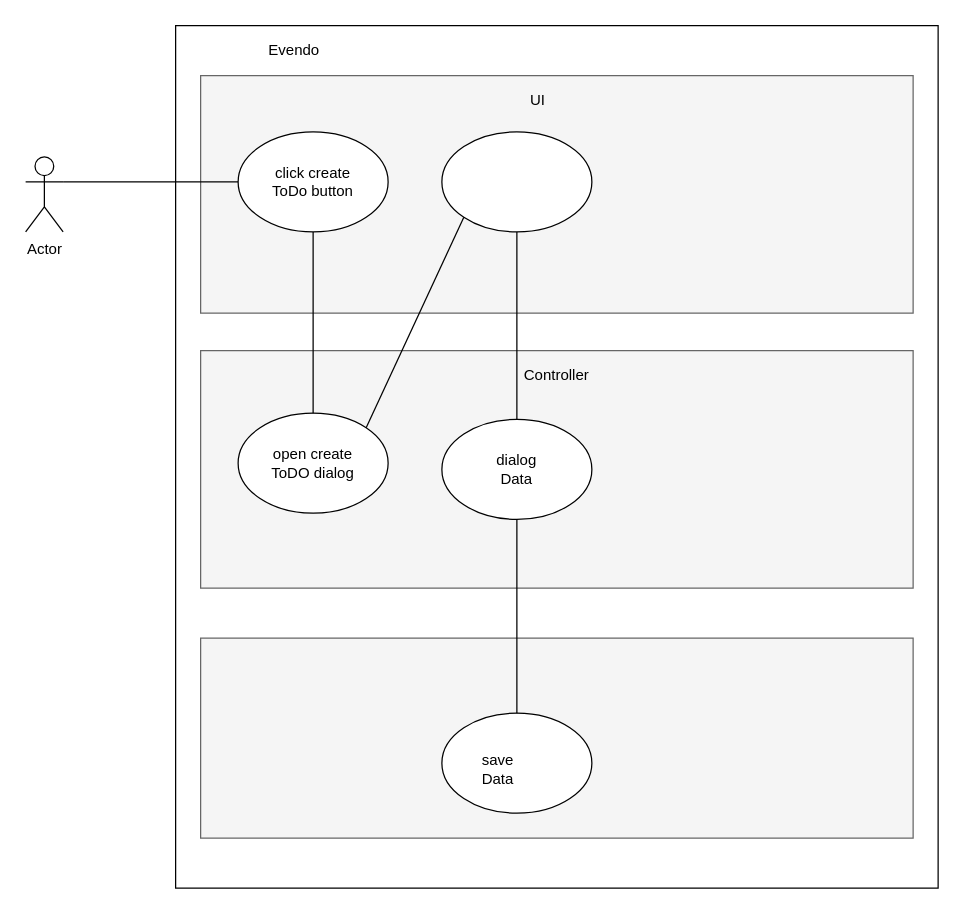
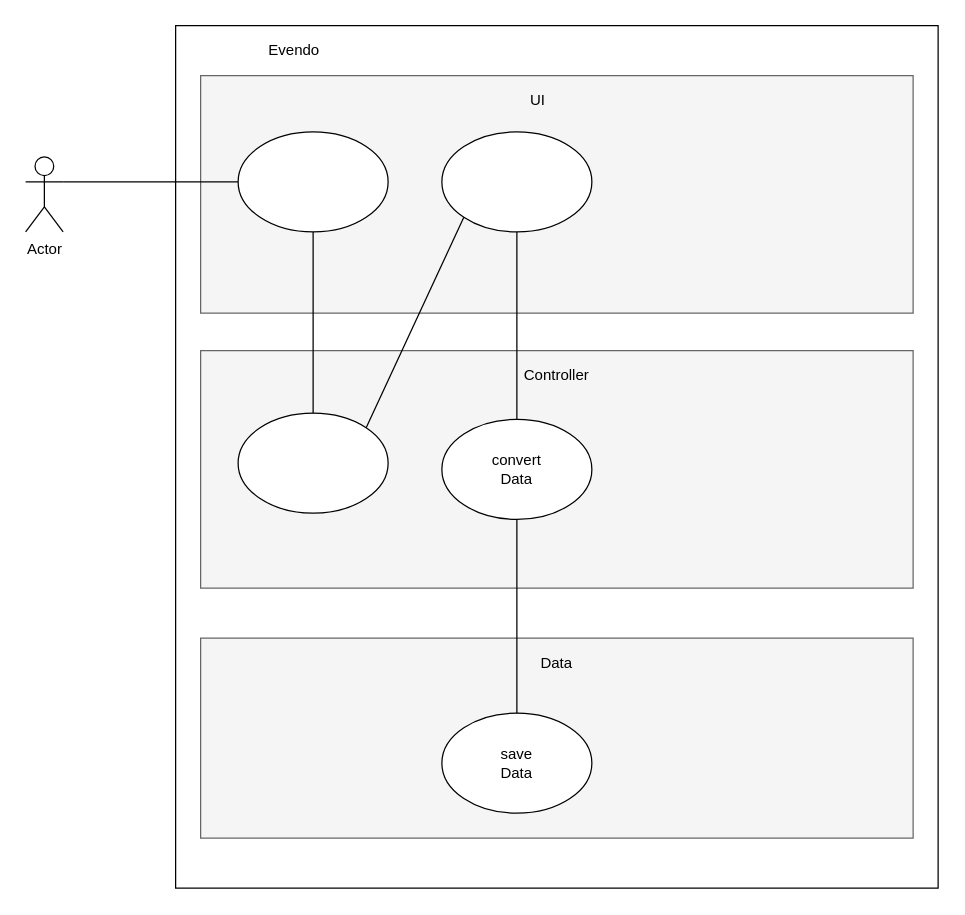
node "click create ToDo button": removed
node "open create ToDO dialog": removed
node "dialog Data": label "dialog Data" -> "convert Data"
node "Data": added
node "save Data": moved (498, 769) -> (517, 763)
